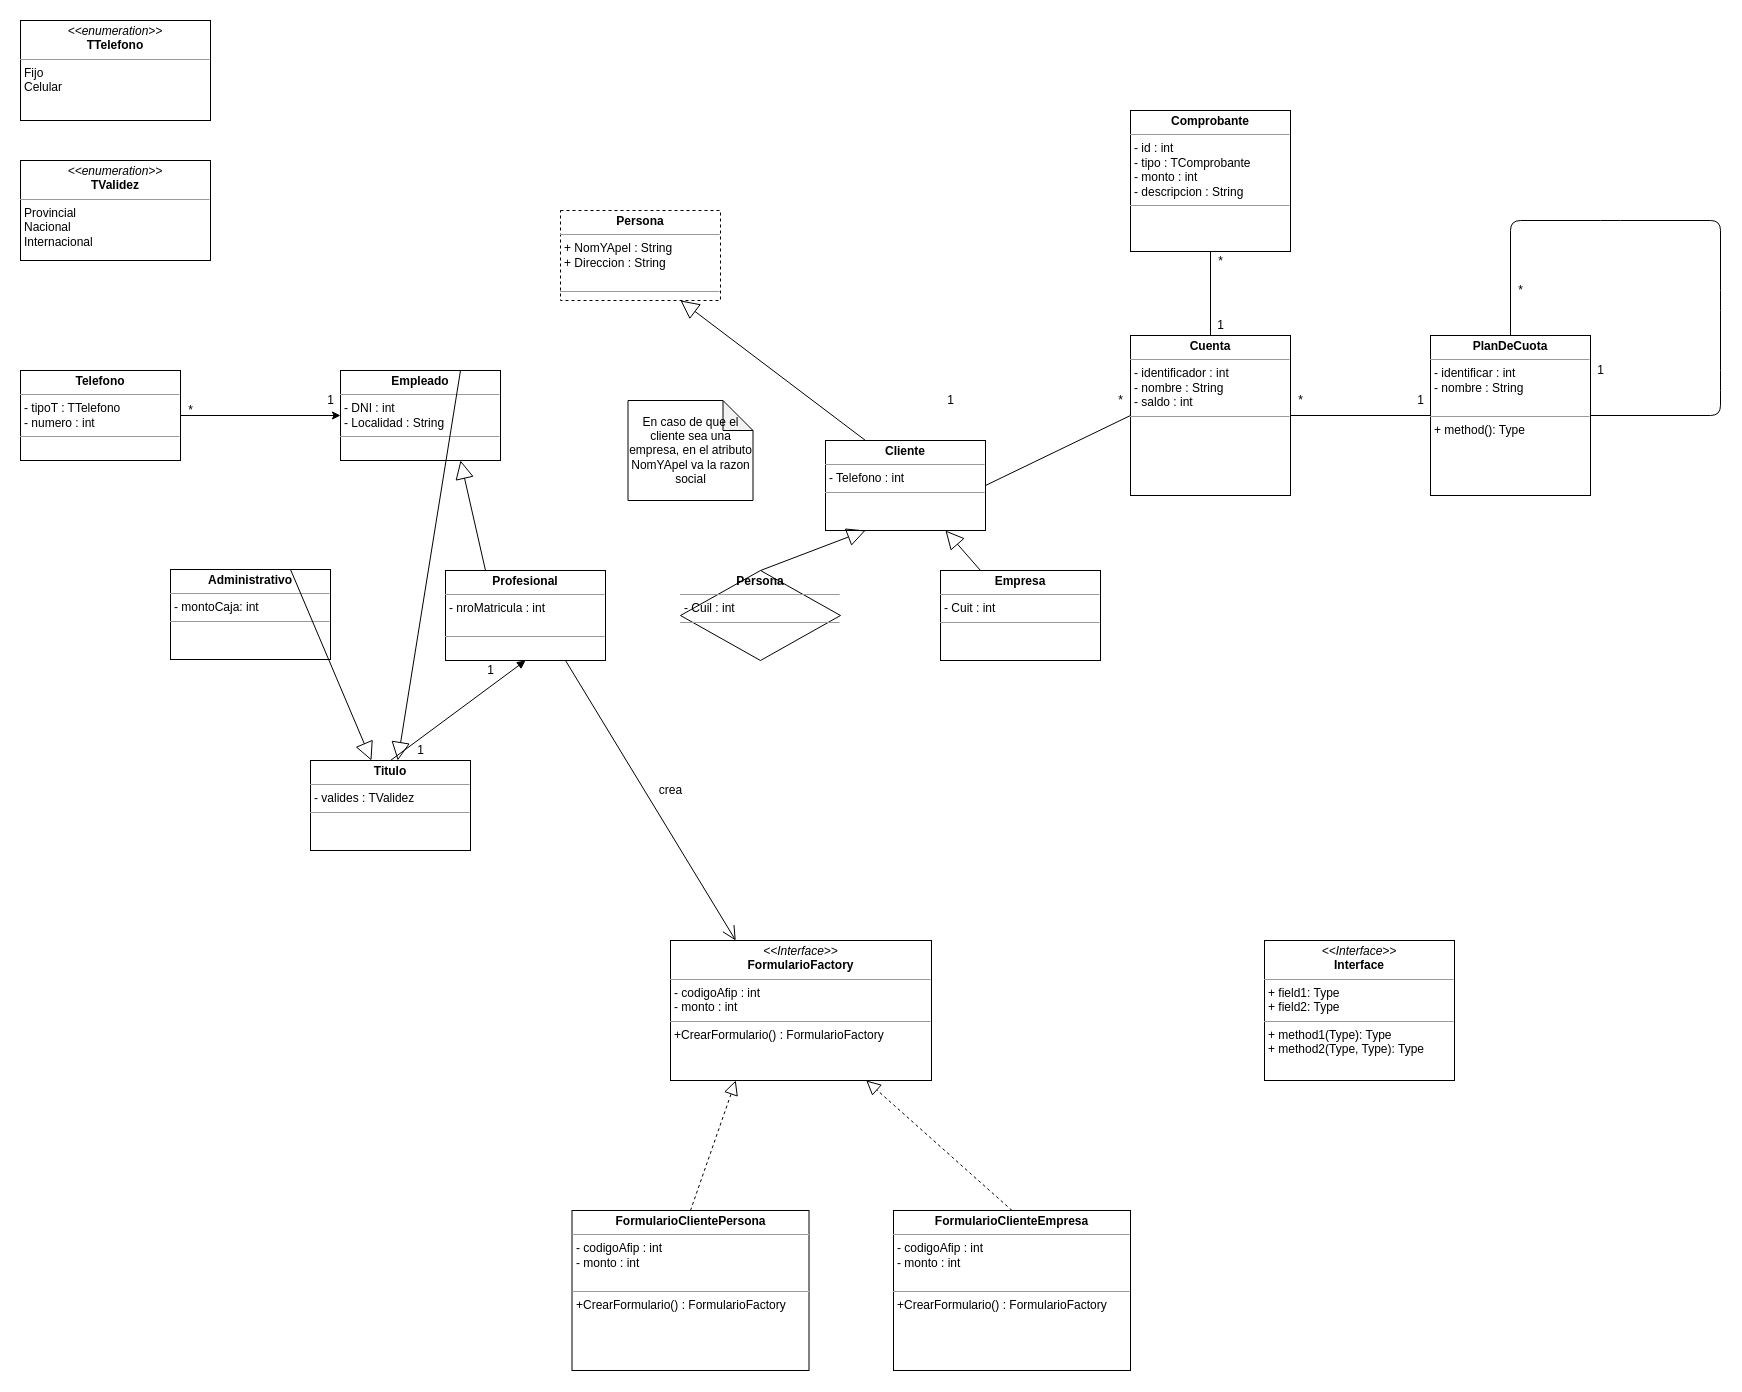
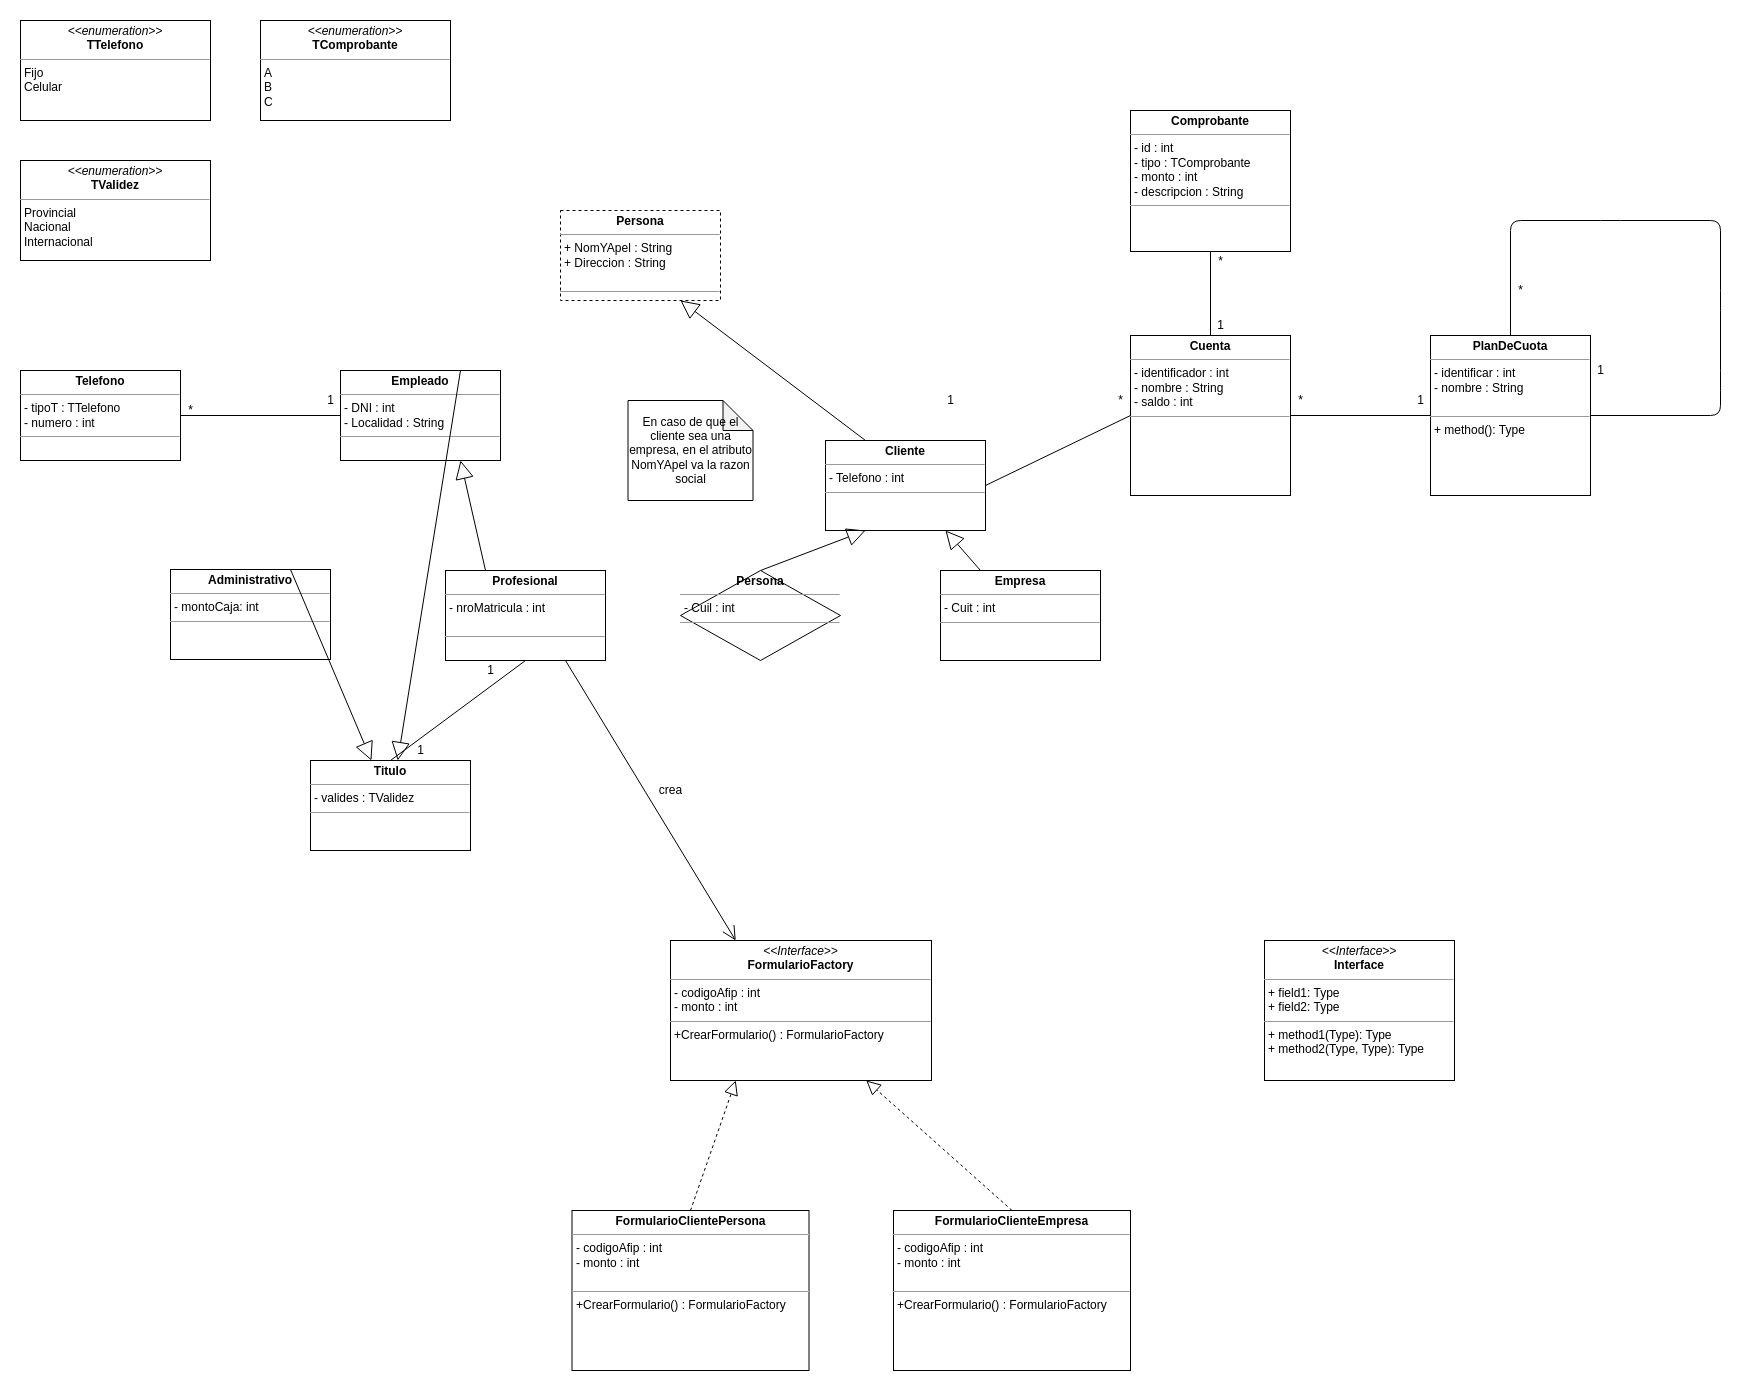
node "<<enumeration>> TComprobante A B C": added
edge "Telefono - tipoT : TTelefono - numero : int" -> "Empleado - DNI : int - Localidad : String": arrowhead classic -> none
edge "Titulo - valides : TValidez" -> "Profesional - nroMatricula : int": arrowhead block -> none
